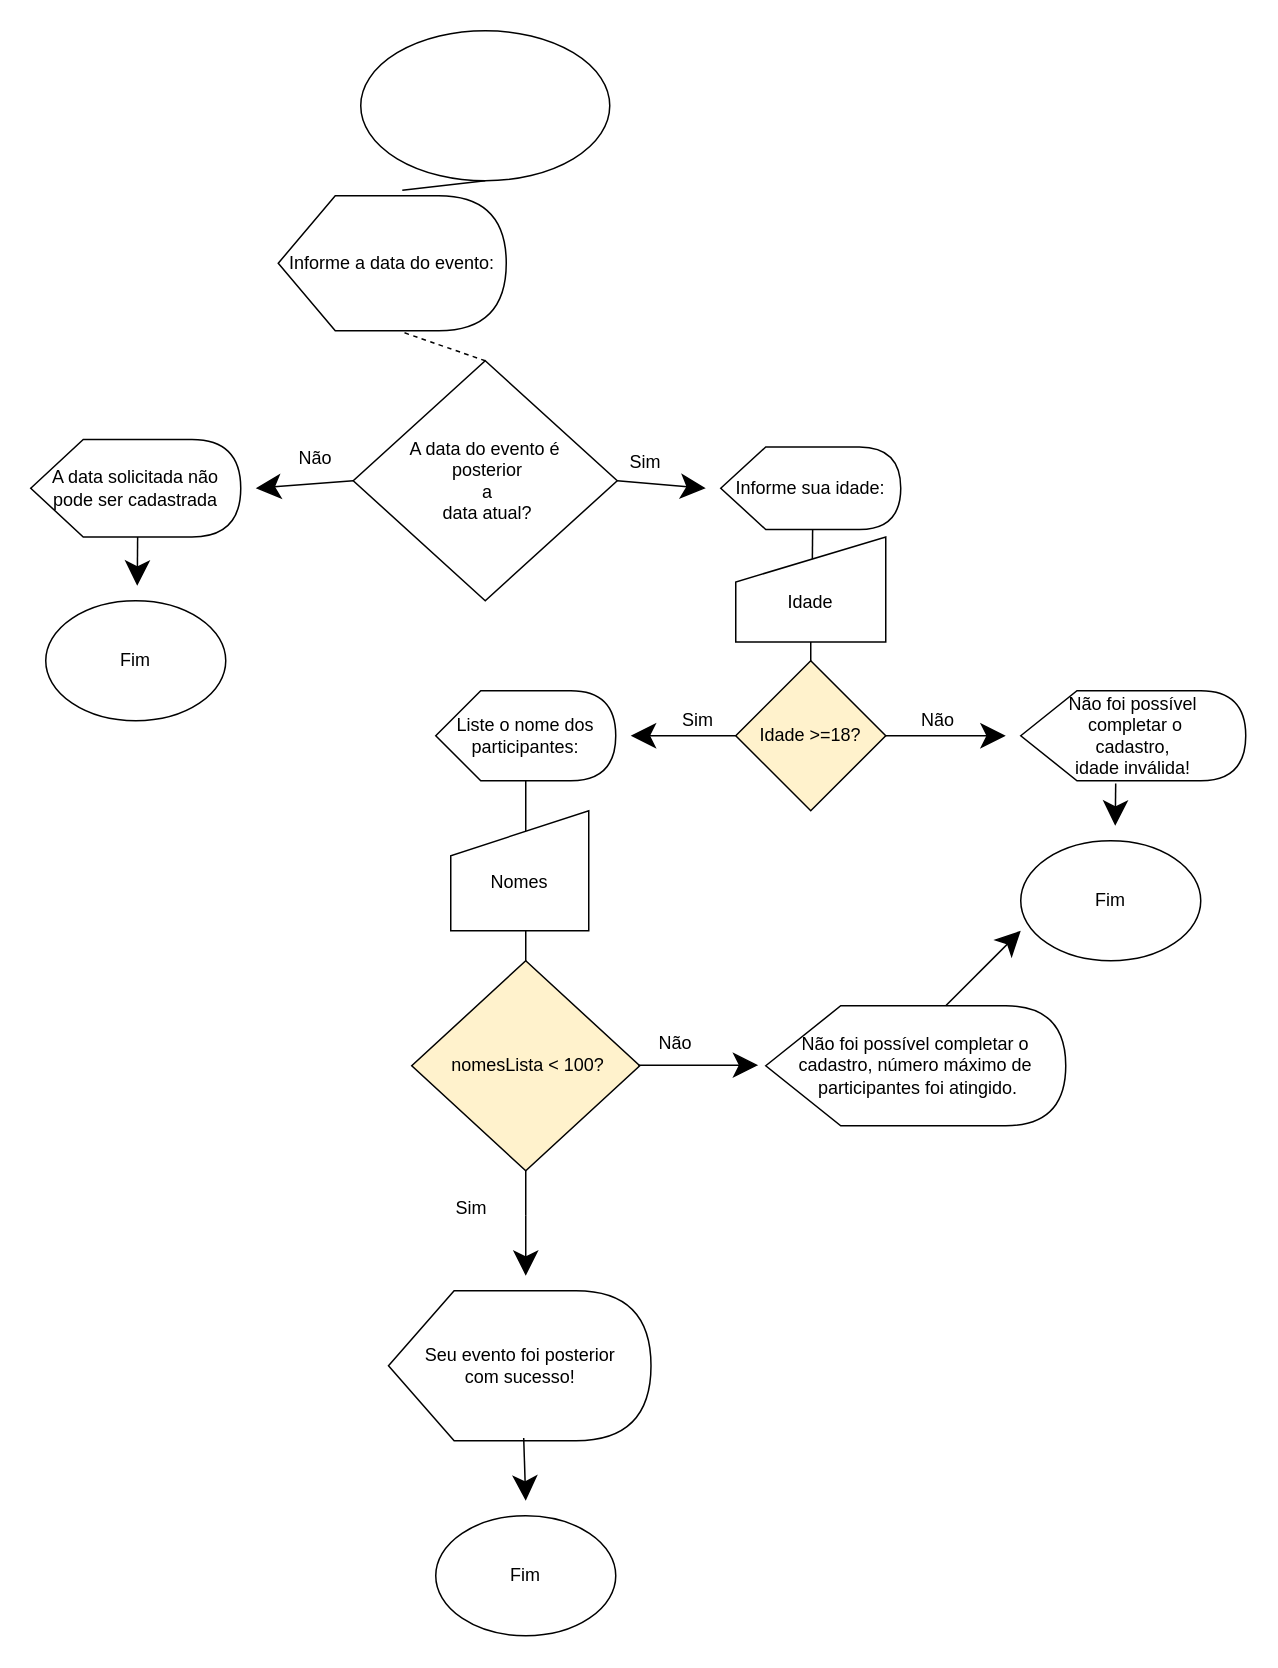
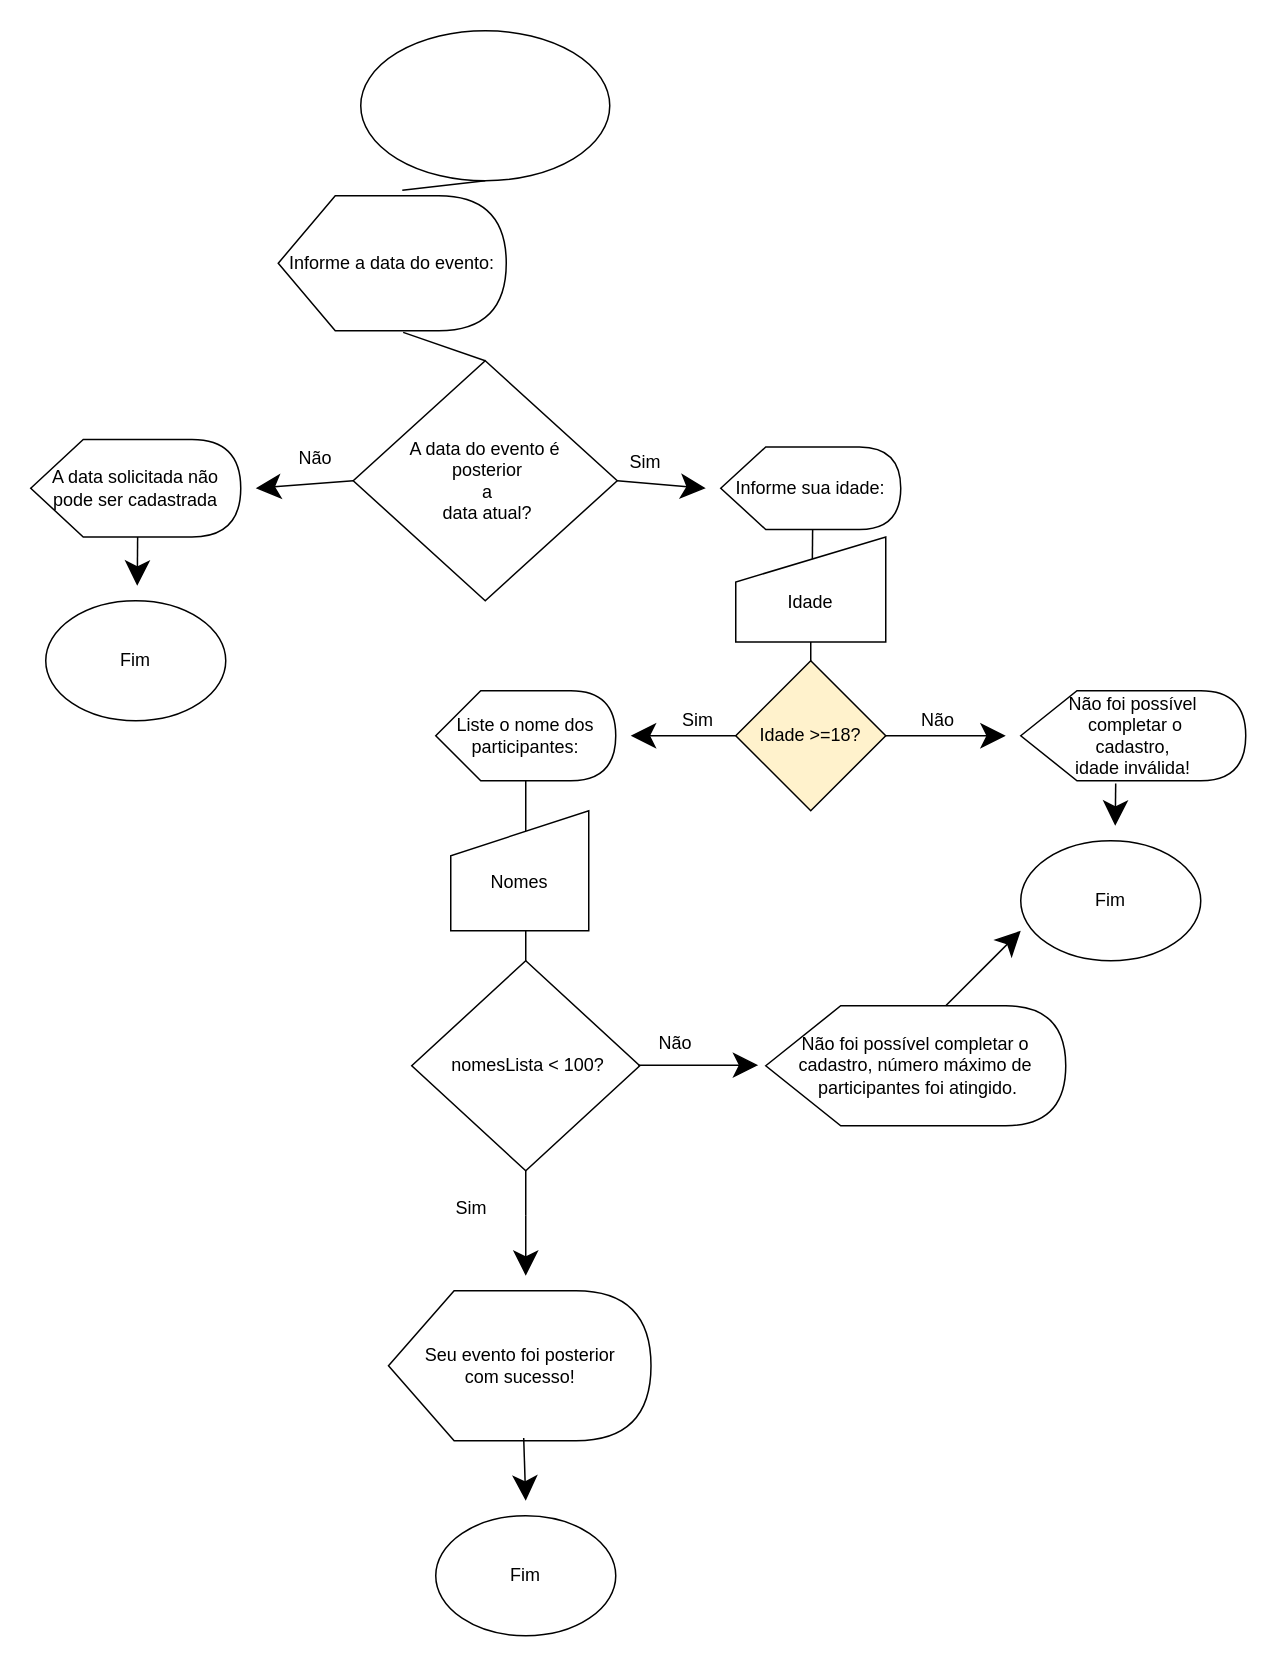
edge "Informe a data do evento:" -- "A data do evento é posterior a data atual?": style dashed -> solid
node "nomesLista < 100?": fillcolor #fff2cc -> #ffffff
